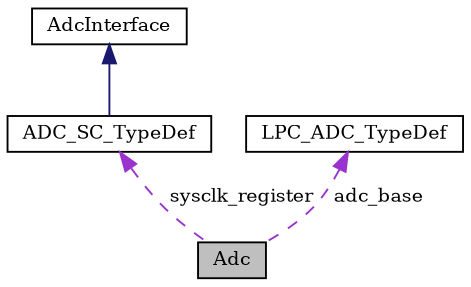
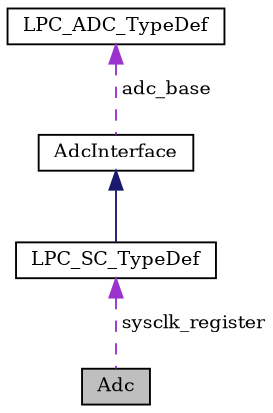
node "ADC_SC_TypeDef": label "ADC_SC_TypeDef" -> "LPC_SC_TypeDef"
edge "Adc" -> "LPC_ADC_TypeDef": now "AdcInterface" -> "LPC_ADC_TypeDef"
